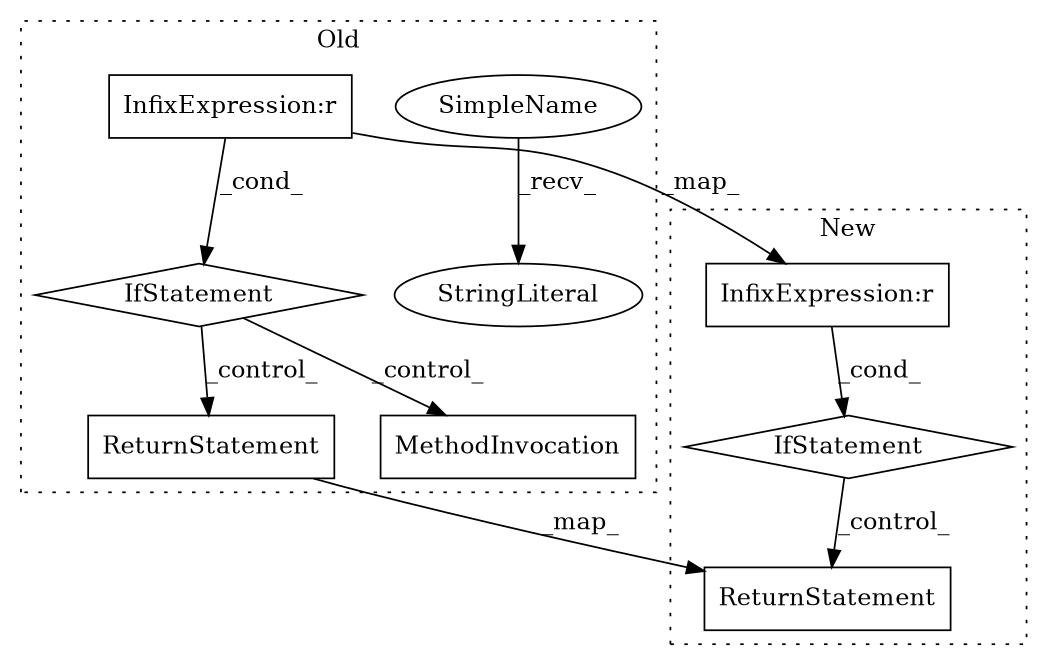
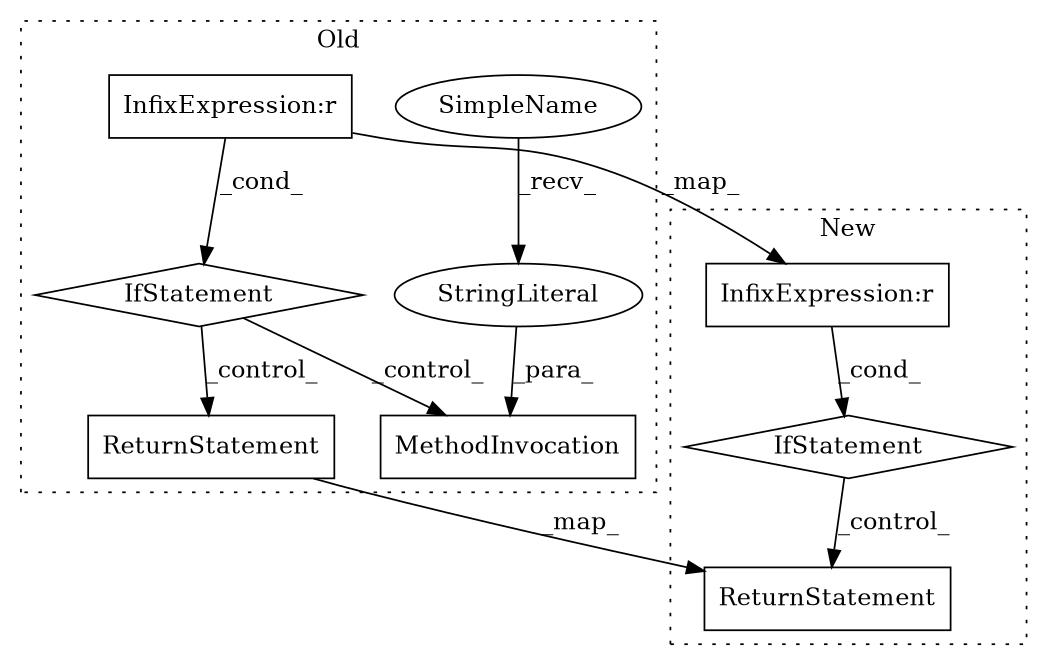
edge "StringLiteral" -> "MethodInvocation": added, label "_para_"
